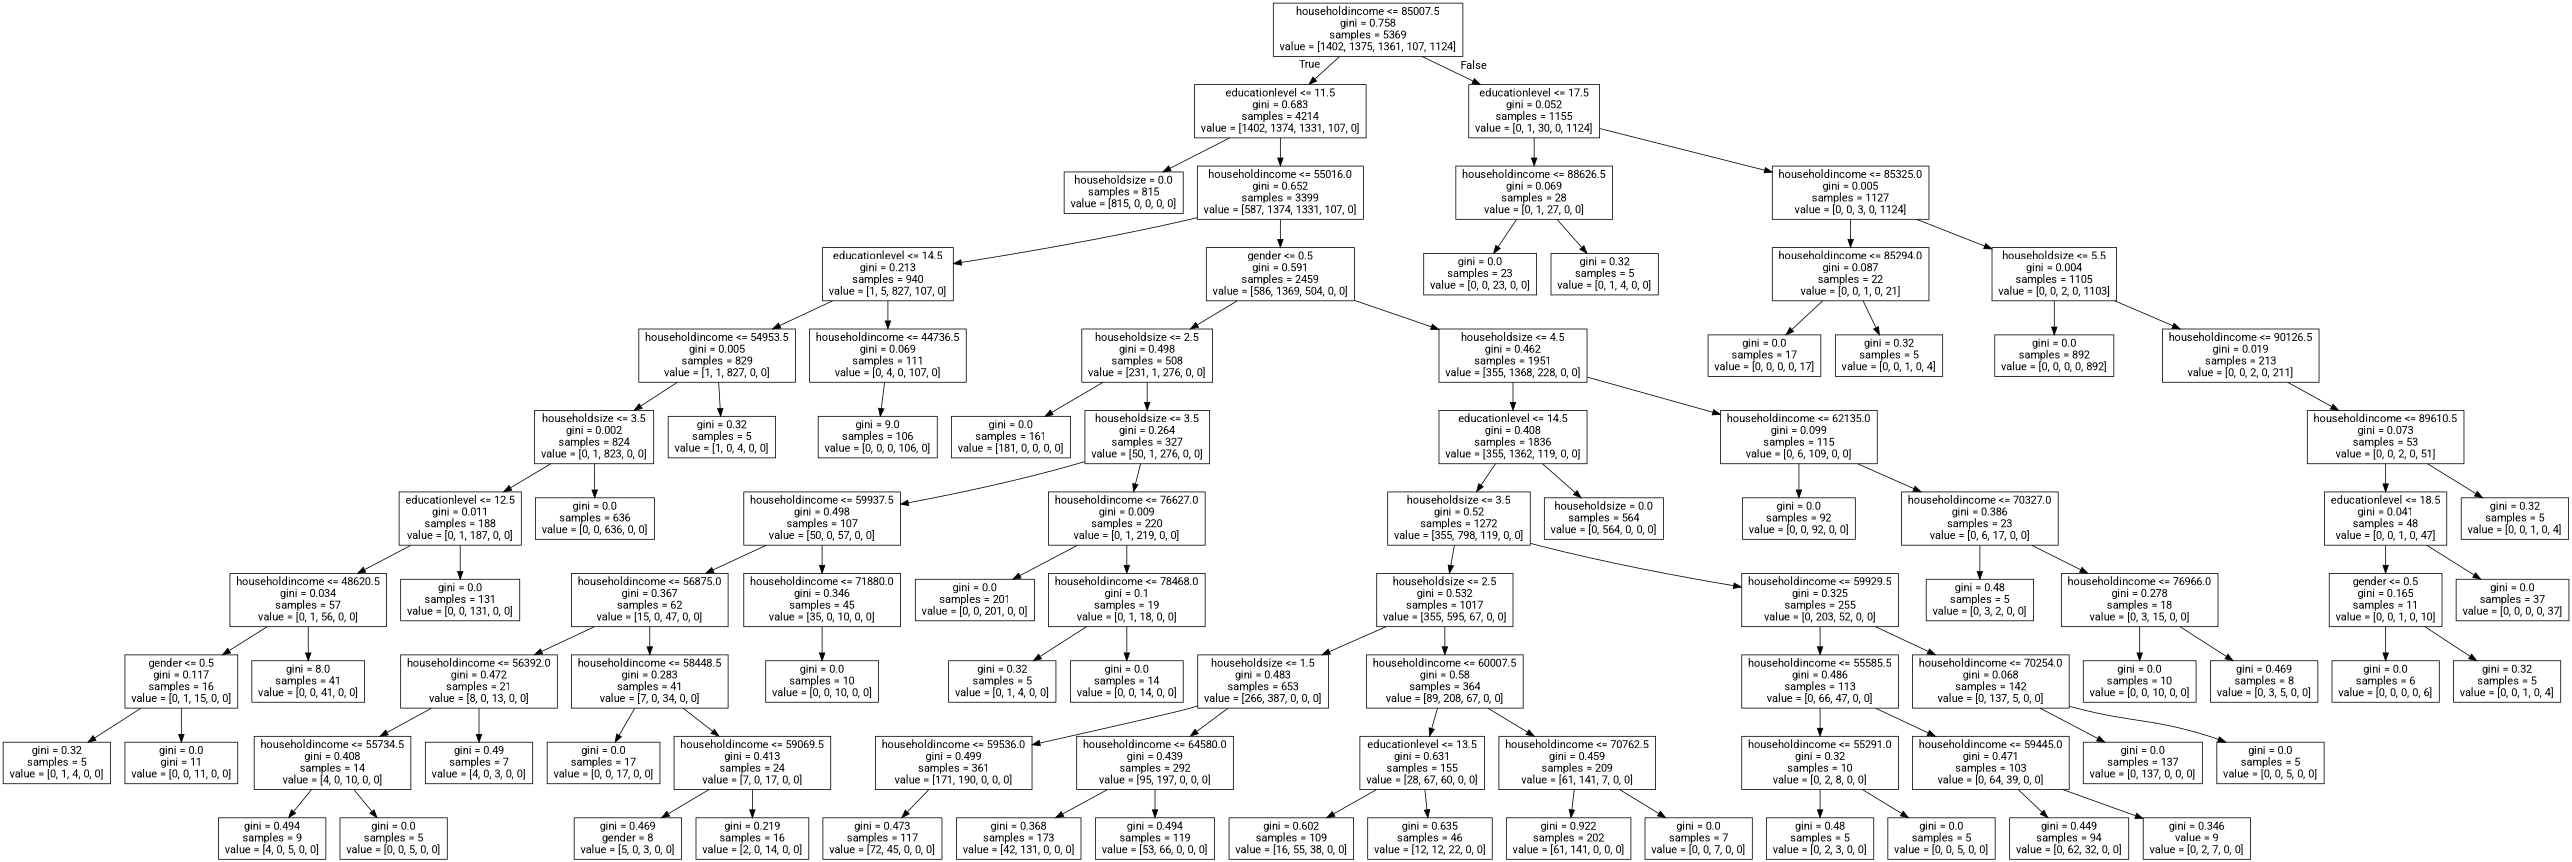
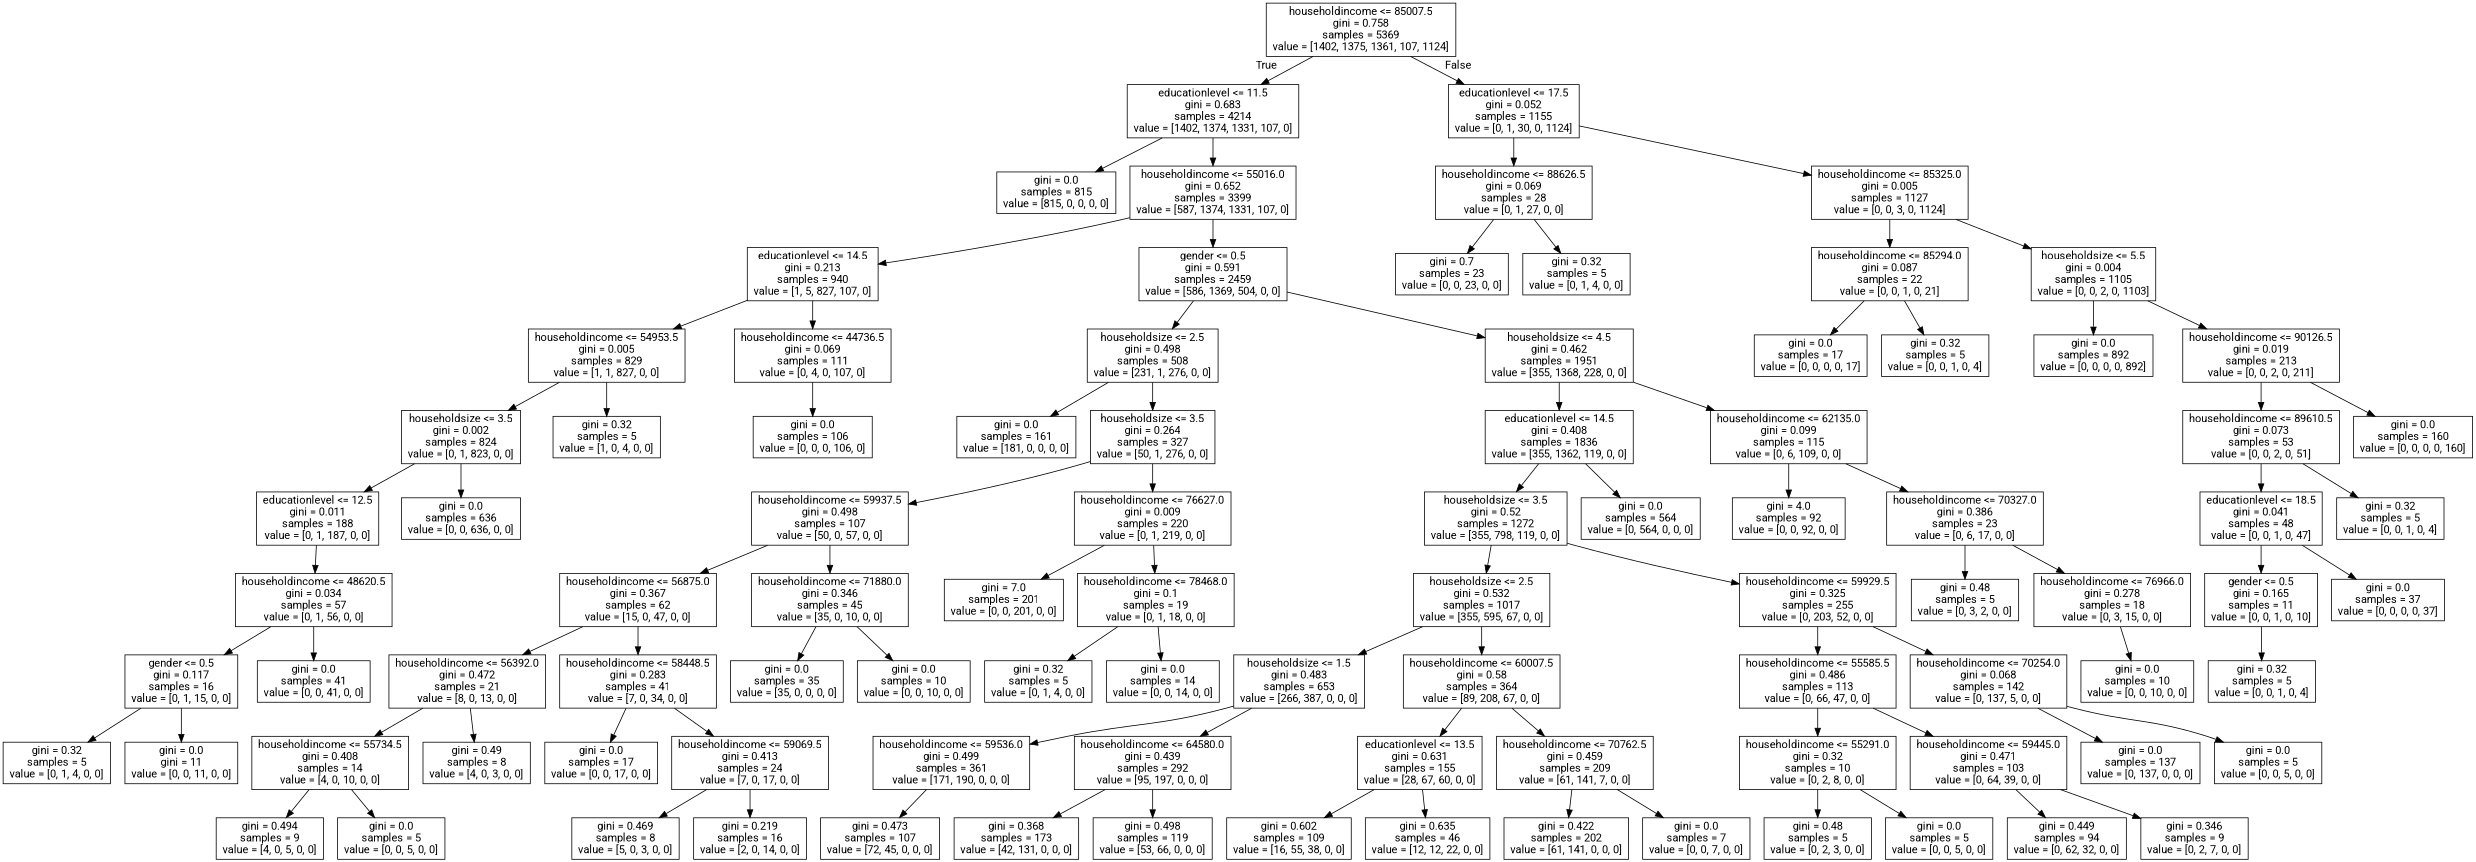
node "householdsize = 0.0 samples = 815 value = [815, 0, 0, 0, 0]": label "householdsize = 0.0 samples = 815 value = [815, 0, 0, 0, 0]" -> "gini = 0.0 samples = 815 value = [815, 0, 0, 0, 0]"
node "gini = 0.0 samples = 23 value = [0, 0, 23, 0, 0]": label "gini = 0.0 samples = 23 value = [0, 0, 23, 0, 0]" -> "gini = 0.7 samples = 23 value = [0, 0, 23, 0, 0]"
node "gini = 9.0 samples = 106 value = [0, 0, 0, 106, 0]": label "gini = 9.0 samples = 106 value = [0, 0, 0, 106, 0]" -> "gini = 0.0 samples = 106 value = [0, 0, 0, 106, 0]"
node "gini = 0.0 samples = 160 value = [0, 0, 0, 0, 160]": added
node "householdsize = 0.0 samples = 564 value = [0, 564, 0, 0, 0]": label "householdsize = 0.0 samples = 564 value = [0, 564, 0, 0, 0]" -> "gini = 0.0 samples = 564 value = [0, 564, 0, 0, 0]"
node "gini = 0.0 samples = 92 value = [0, 0, 92, 0, 0]": label "gini = 0.0 samples = 92 value = [0, 0, 92, 0, 0]" -> "gini = 4.0 samples = 92 value = [0, 0, 92, 0, 0]"
node "gini = 0.0 samples = 131 value = [0, 0, 131, 0, 0]": removed
node "gini = 0.0 samples = 201 value = [0, 0, 201, 0, 0]": label "gini = 0.0 samples = 201 value = [0, 0, 201, 0, 0]" -> "gini = 7.0 samples = 201 value = [0, 0, 201, 0, 0]"
node "gini = 8.0 samples = 41 value = [0, 0, 41, 0, 0]": label "gini = 8.0 samples = 41 value = [0, 0, 41, 0, 0]" -> "gini = 0.0 samples = 41 value = [0, 0, 41, 0, 0]"
node "gini = 0.0 samples = 35 value = [35, 0, 0, 0, 0]": added
node "gini = 0.469 samples = 8 value = [0, 3, 5, 0, 0]": removed
node "gini = 0.0 samples = 6 value = [0, 0, 0, 0, 6]": removed
node "gini = 0.49 samples = 7 value = [4, 0, 3, 0, 0]": label "gini = 0.49 samples = 7 value = [4, 0, 3, 0, 0]" -> "gini = 0.49 samples = 8 value = [4, 0, 3, 0, 0]"
node "gini = 0.469 gender = 8 value = [5, 0, 3, 0, 0]": label "gini = 0.469 gender = 8 value = [5, 0, 3, 0, 0]" -> "gini = 0.469 samples = 8 value = [5, 0, 3, 0, 0]"
node "gini = 0.473 samples = 117 value = [72, 45, 0, 0, 0]": label "gini = 0.473 samples = 117 value = [72, 45, 0, 0, 0]" -> "gini = 0.473 samples = 107 value = [72, 45, 0, 0, 0]"
node "gini = 0.494 samples = 119 value = [53, 66, 0, 0, 0]": label "gini = 0.494 samples = 119 value = [53, 66, 0, 0, 0]" -> "gini = 0.498 samples = 119 value = [53, 66, 0, 0, 0]"
node "gini = 0.922 samples = 202 value = [61, 141, 0, 0, 0]": label "gini = 0.922 samples = 202 value = [61, 141, 0, 0, 0]" -> "gini = 0.422 samples = 202 value = [61, 141, 0, 0, 0]"
node "gini = 0.346 value = 9 value = [0, 2, 7, 0, 0]": label "gini = 0.346 value = 9 value = [0, 2, 7, 0, 0]" -> "gini = 0.346 samples = 9 value = [0, 2, 7, 0, 0]"
